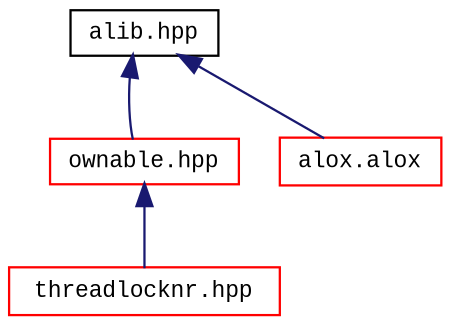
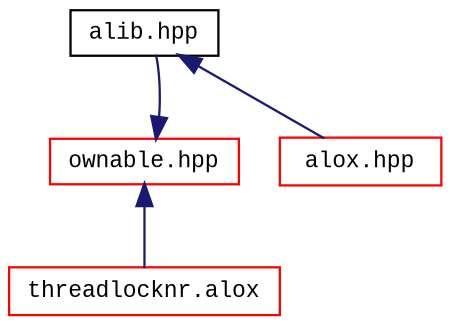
edge "ownable.hpp" -> "alib.hpp": reversed
node "alox.alox": label "alox.alox" -> "alox.hpp"
node "threadlocknr.hpp": label "threadlocknr.hpp" -> "threadlocknr.alox"
